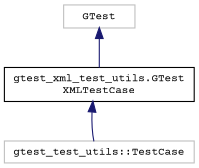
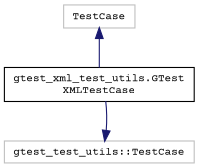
node "GTest": label "GTest" -> "TestCase"
edge "gtest_test_utils::TestCase" -> "gtest_xml_test_utils.GTest XMLTestCase": reversed
